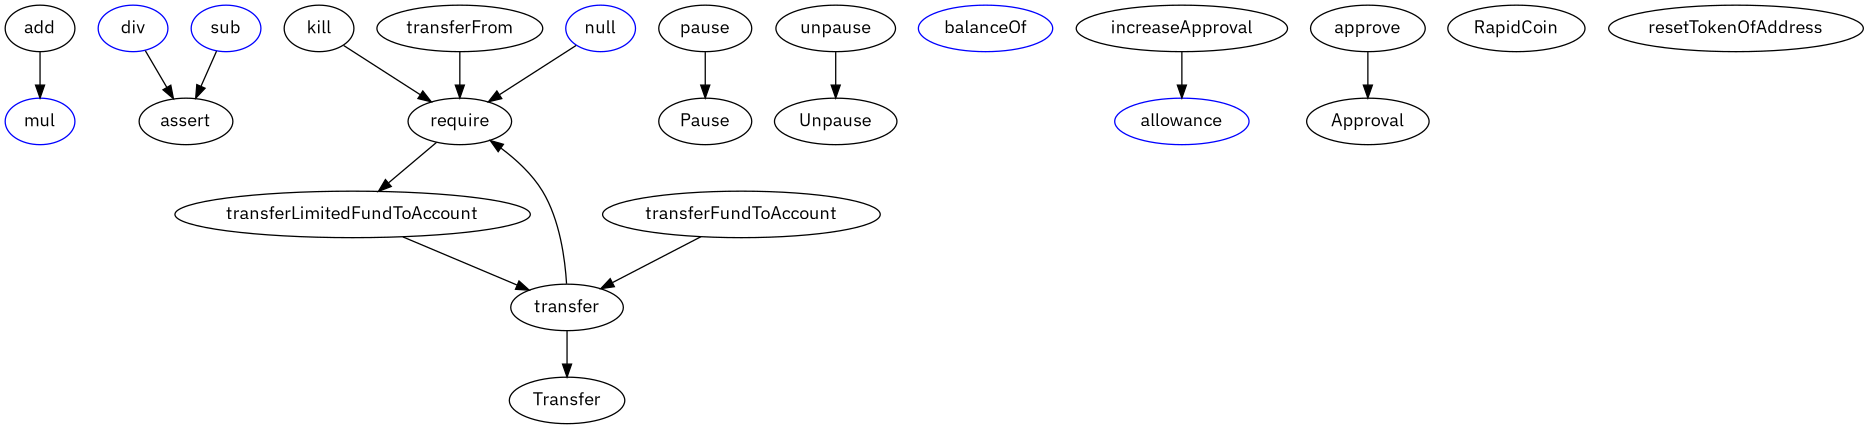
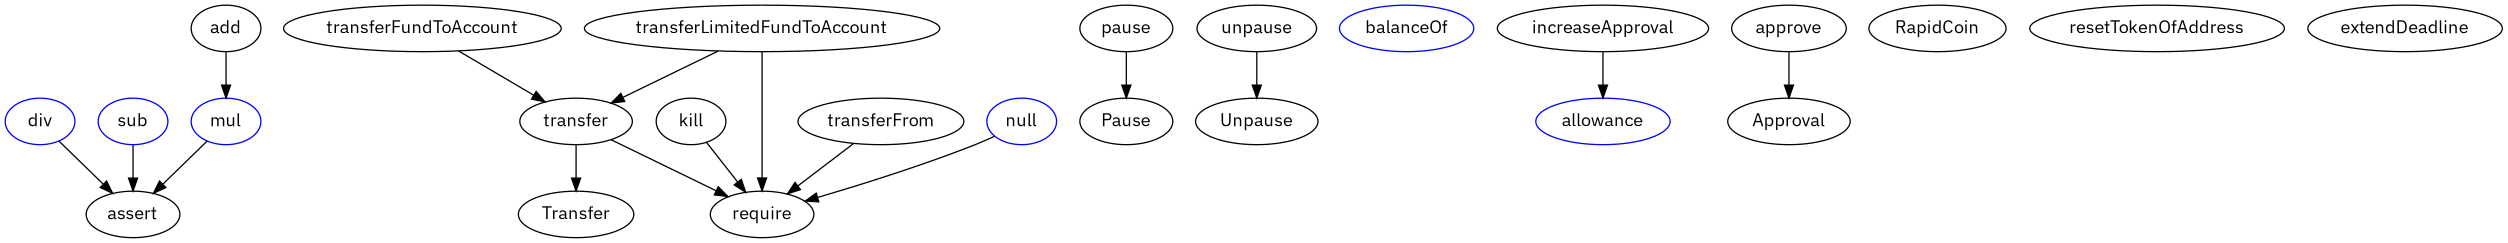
node "extendDeadline": added
edge "mul" -> "assert": added
edge "require" -> "transferLimitedFundToAccount": reversed
